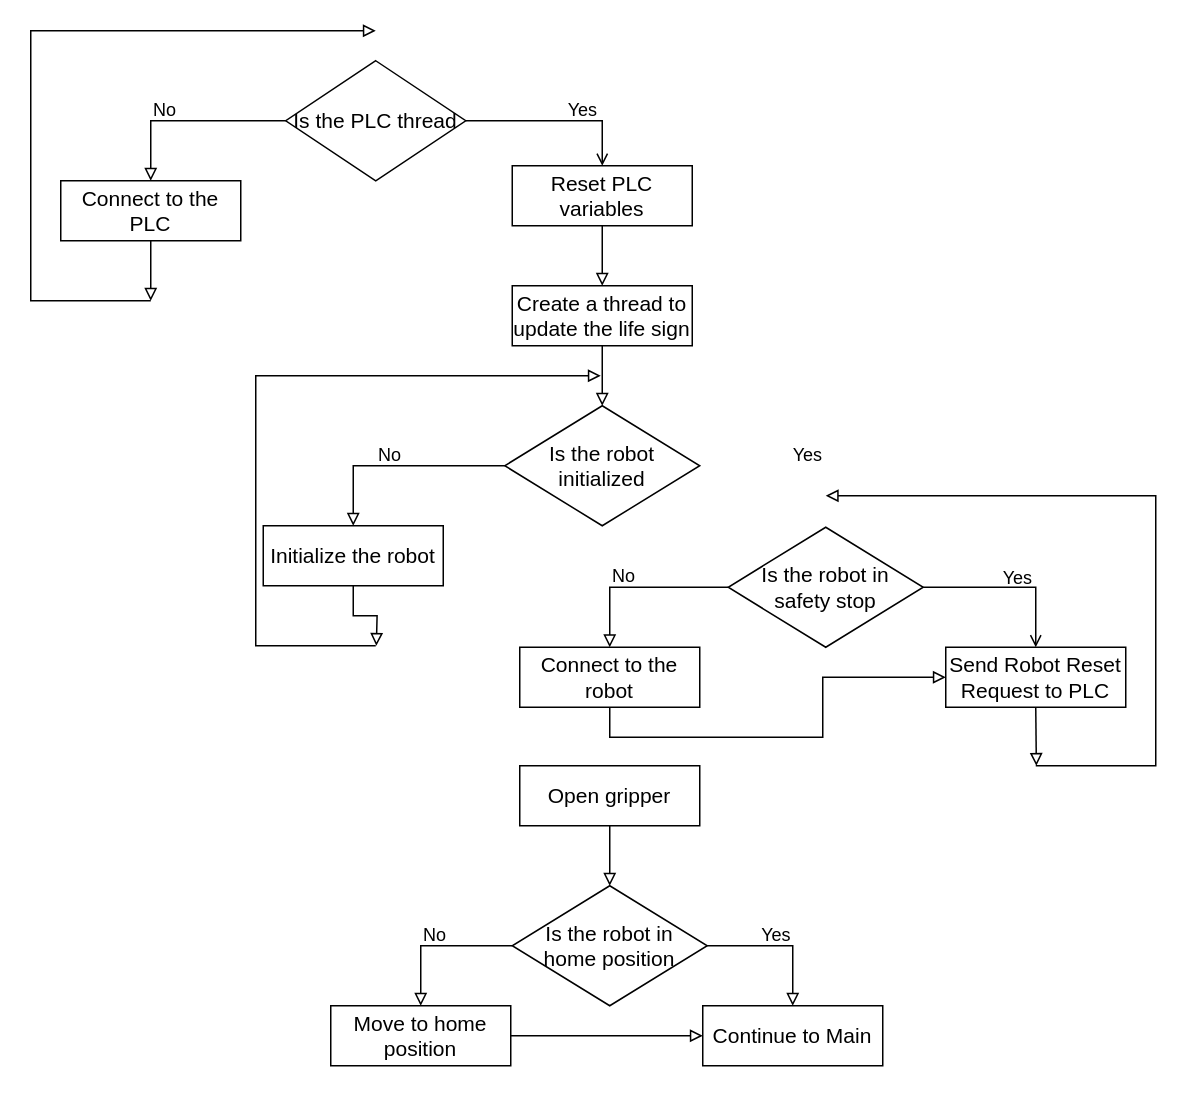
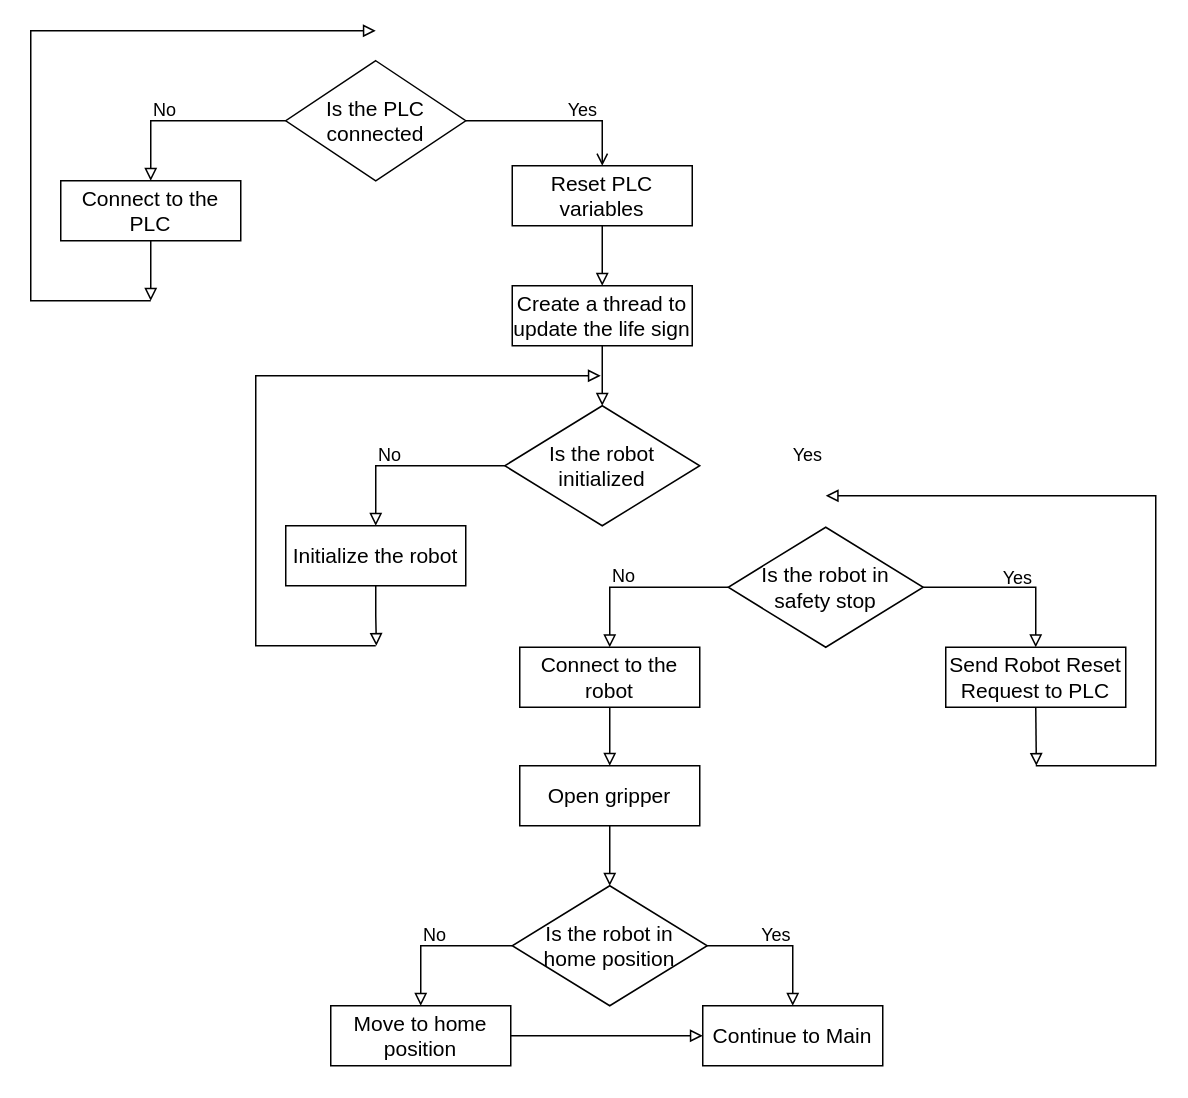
node "Is the PLC thread": label "Is the PLC thread" -> "Is the PLC connected"
node "Initialize the robot": moved (353, 556) -> (376, 556)
edge "Is the robot in safety stop" -> "Send Robot Reset Request to PLC": arrowhead open -> block
edge "Connect to the robot" -> "Send Robot Reset Request to PLC": now "Connect to the robot" -> "Open gripper"
